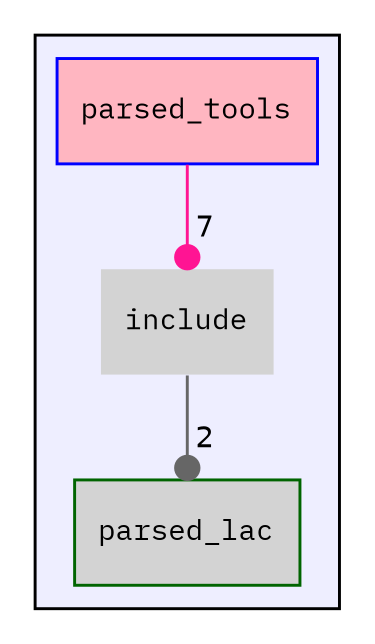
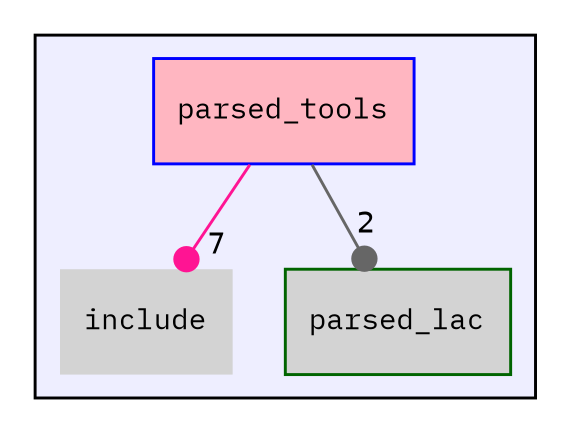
edge "include" -> "parsed_lac": now "parsed_tools" -> "parsed_lac"
